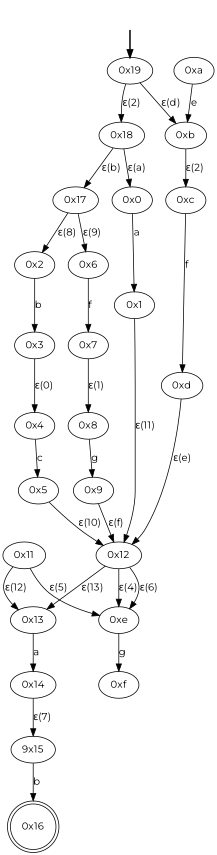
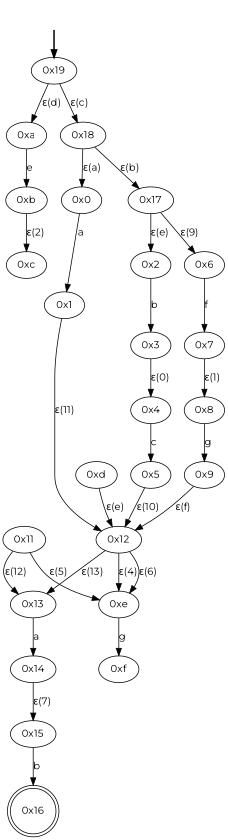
edge "0x19" -> "0xb": now "0x19" -> "0xa"
edge "0x19" -> "0x18": label "ε(2)" -> "ε(c)"
edge "0x17" -> "0x2": label "ε(8)" -> "ε(e)"
edge "0xc" -> "0xd": removed, label "f"
node "9x15": label "9x15" -> "0x15"
